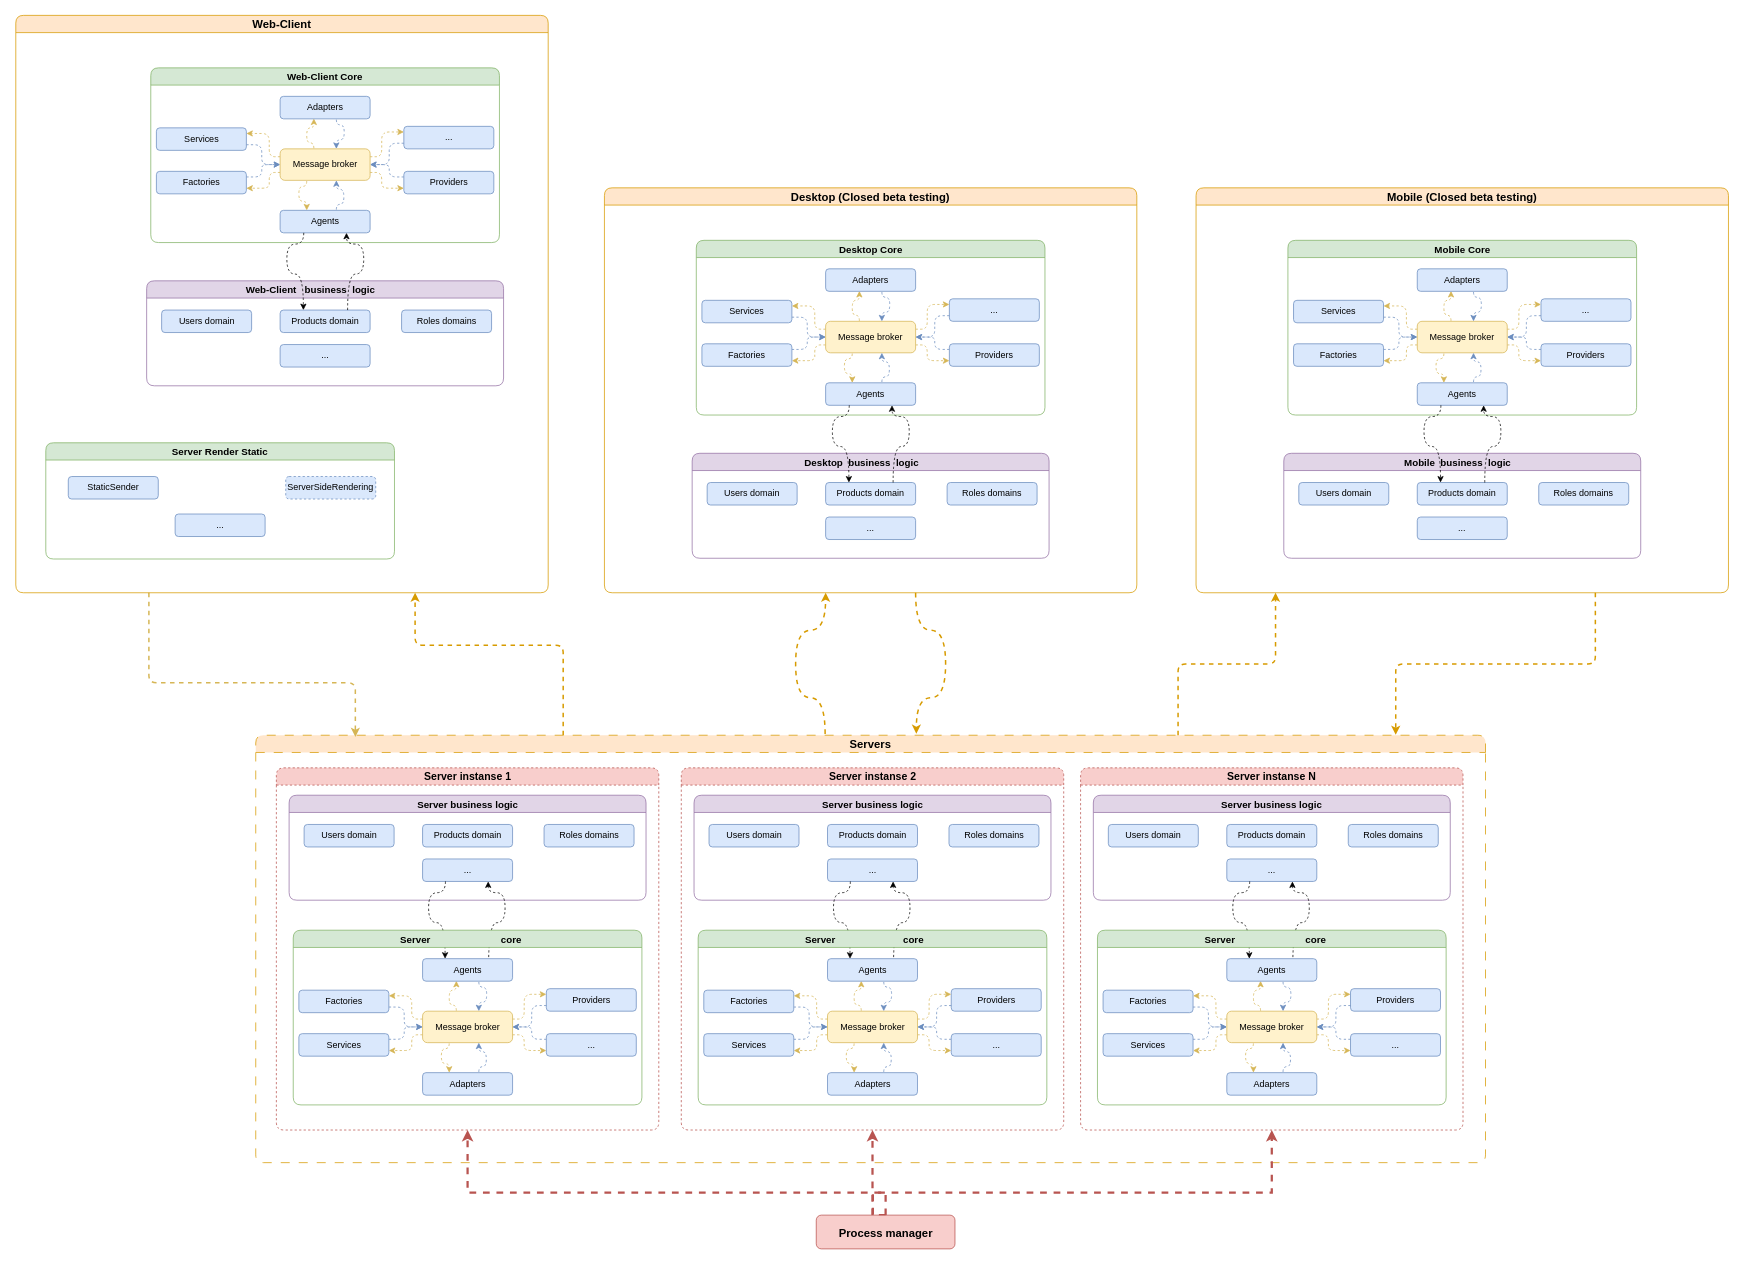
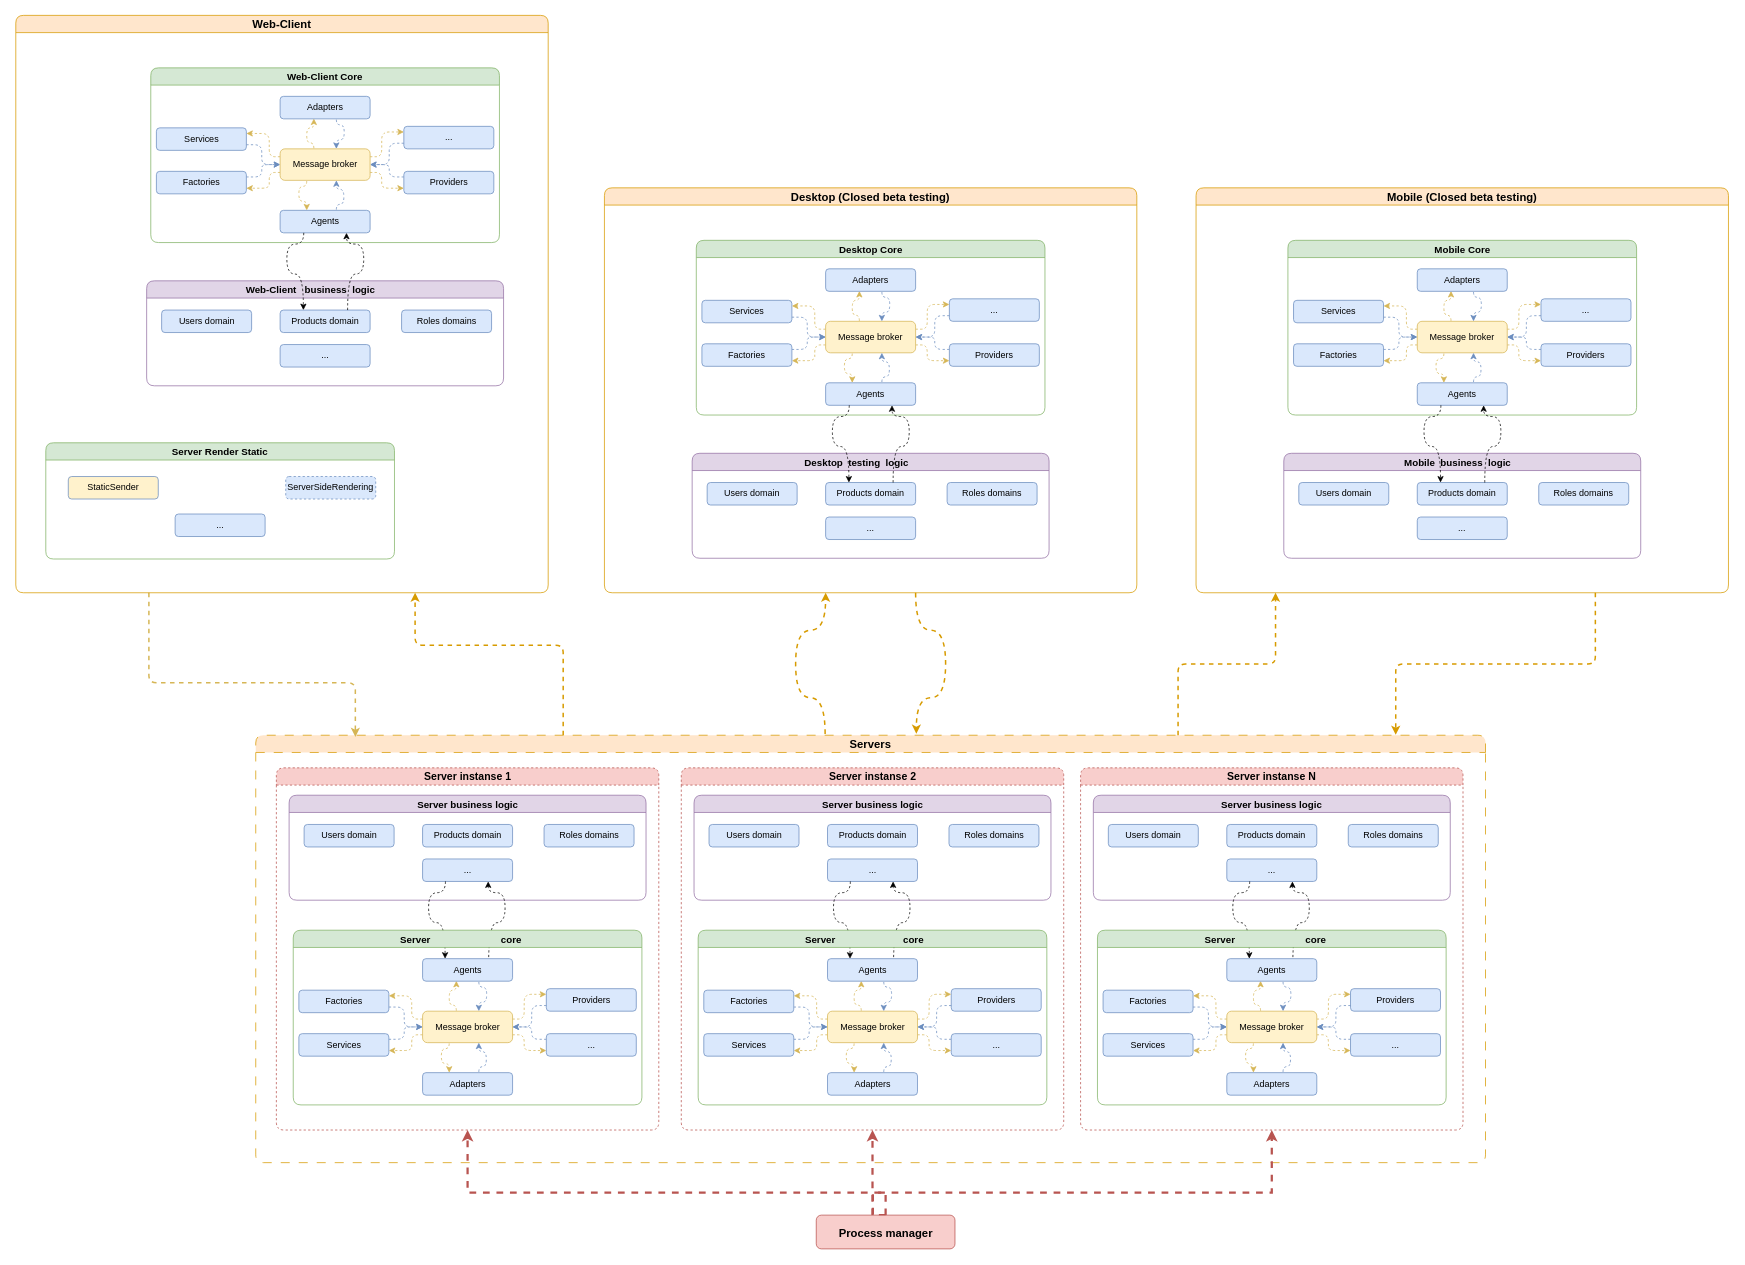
node "Desktop business logic": label "Desktop business logic" -> "Desktop testing logic"
node "StaticSender": fillcolor #dae8fc -> #fff2cc
